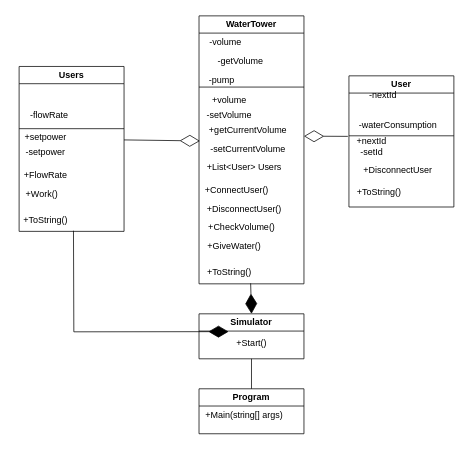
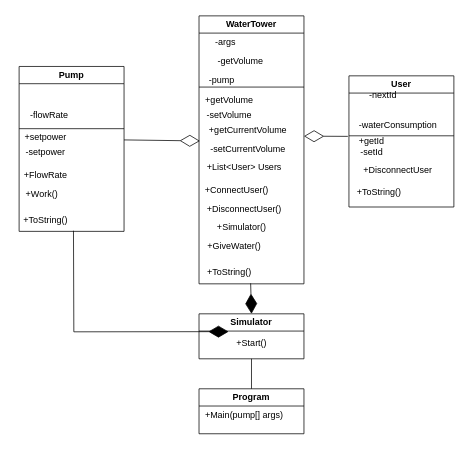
node "-volume": label "-volume" -> "-args"
node "Users": label "Users" -> "Pump"
node "+volume": label "+volume" -> "+getVolume"
node "+nextId": label "+nextId" -> "+getId"
node "+CheckVolume()": label "+CheckVolume()" -> "+Simulator()"
node "+Main(string[] args)": label "+Main(string[] args)" -> "+Main(pump[] args)"
